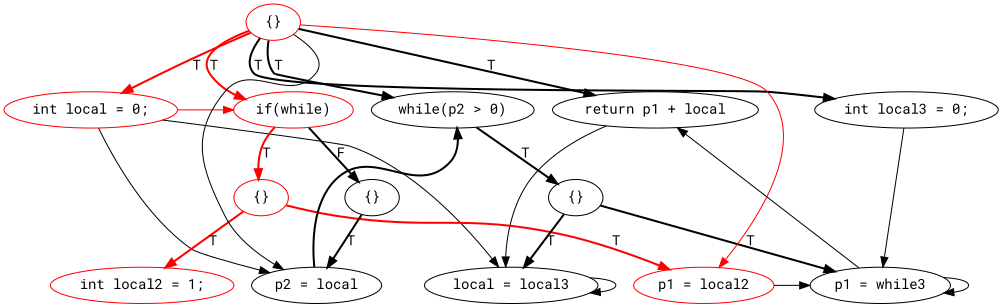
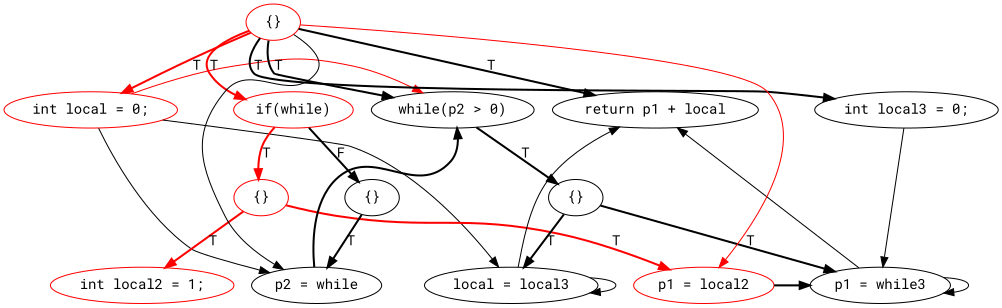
edge "int local = 0;" -> "if(while)": now "int local = 0;" -> "while(p2 > 0)"
edge "return p1 + local" -> "local = local3": reversed
node "p2 = local": label "p2 = local" -> "p2 = while"
edge "p1 = local2" -> "p1 = while3": style solid -> bold
